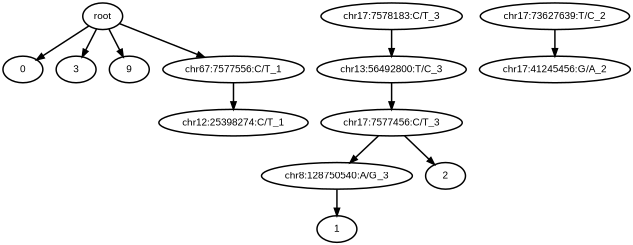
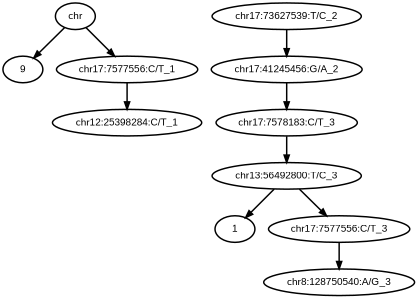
node "root": label "root" -> "chr"
node "chr17:73627639:T/C_2": label "chr17:73627639:T/C_2" -> "chr17:73627539:T/C_2"
node "0": removed
node "3": removed
node "chr67:7577556:C/T_1": label "chr67:7577556:C/T_1" -> "chr17:7577556:C/T_1"
edge "chr17:41245456:G/A_2" -> "chr17:7578183:C/T_3": added
node "chr12:25398274:C/T_1": label "chr12:25398274:C/T_1" -> "chr12:25398284:C/T_1"
node "chr17:7577456:C/T_3": label "chr17:7577456:C/T_3" -> "chr17:7577556:C/T_3"
node "2": removed
edge "chr8:128750540:A/G_3" -> "1": now "chr13:56492800:T/C_3" -> "1"
